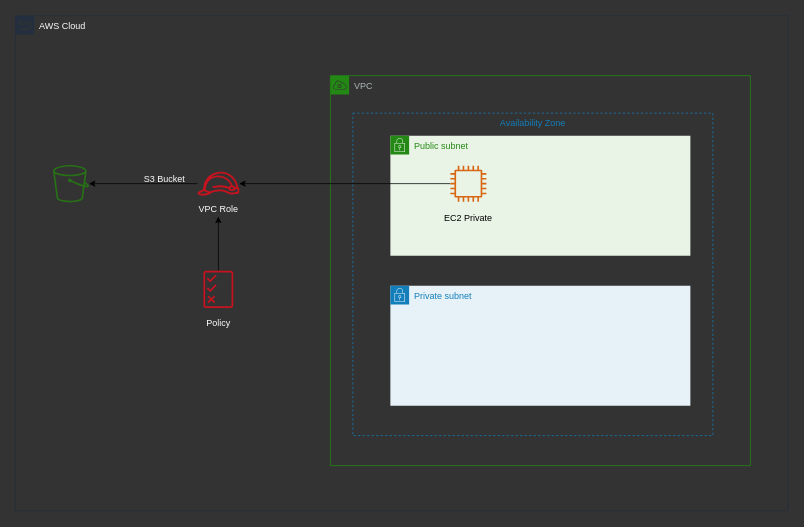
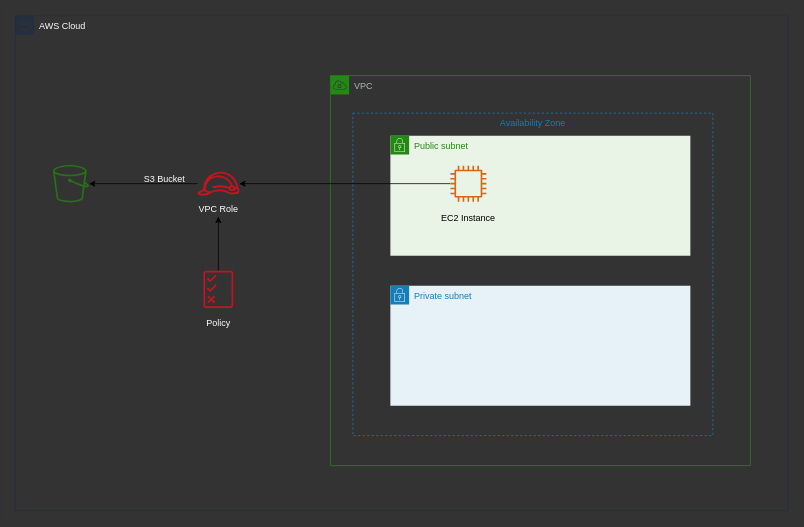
node "EC2 Private": label "EC2 Private" -> "EC2 Instance"
